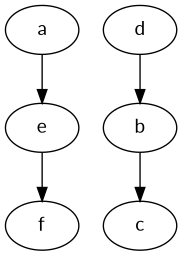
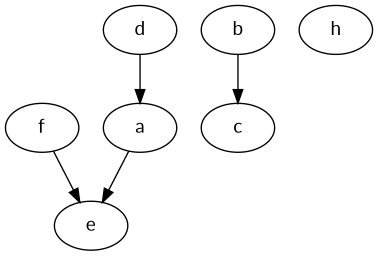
node "h": added
edge "d" -> "b": now "d" -> "a"
edge "e" -> "f": reversed
